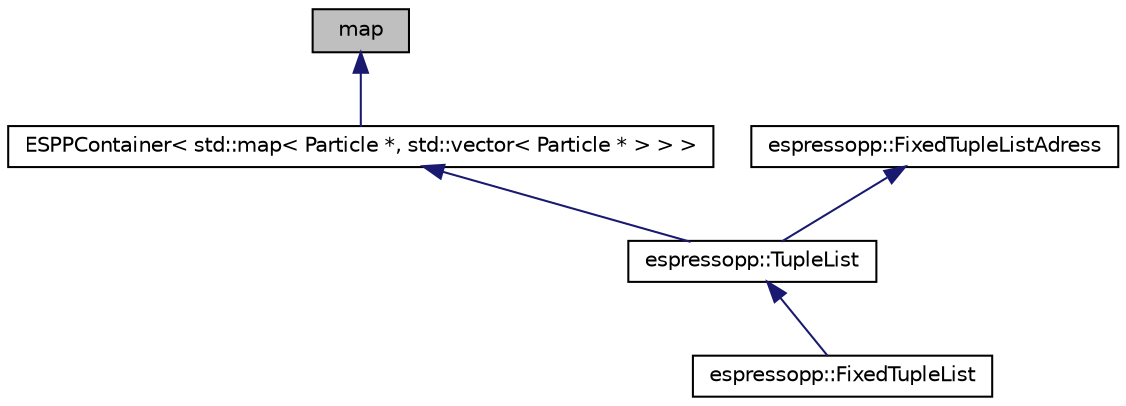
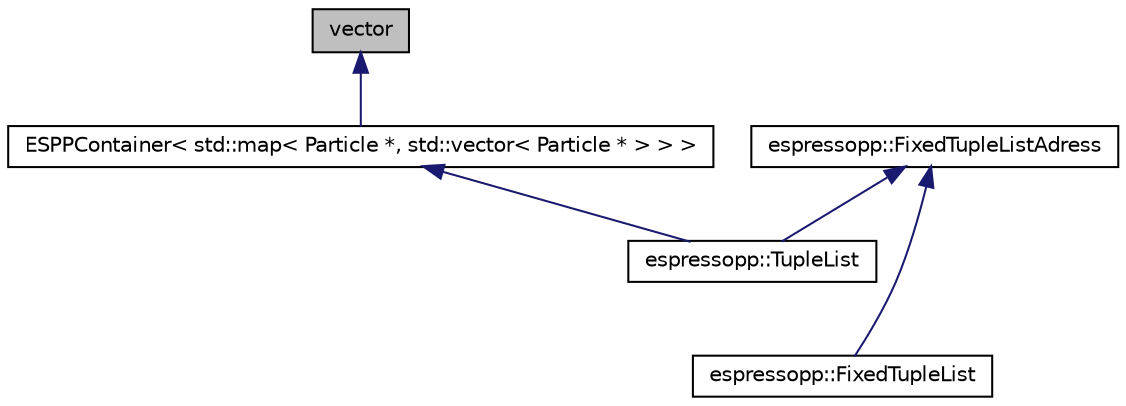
node "map": label "map" -> "vector"
edge "espressopp::FixedTupleList" -> "espressopp::TupleList": now "espressopp::FixedTupleList" -> "espressopp::FixedTupleListAdress"
